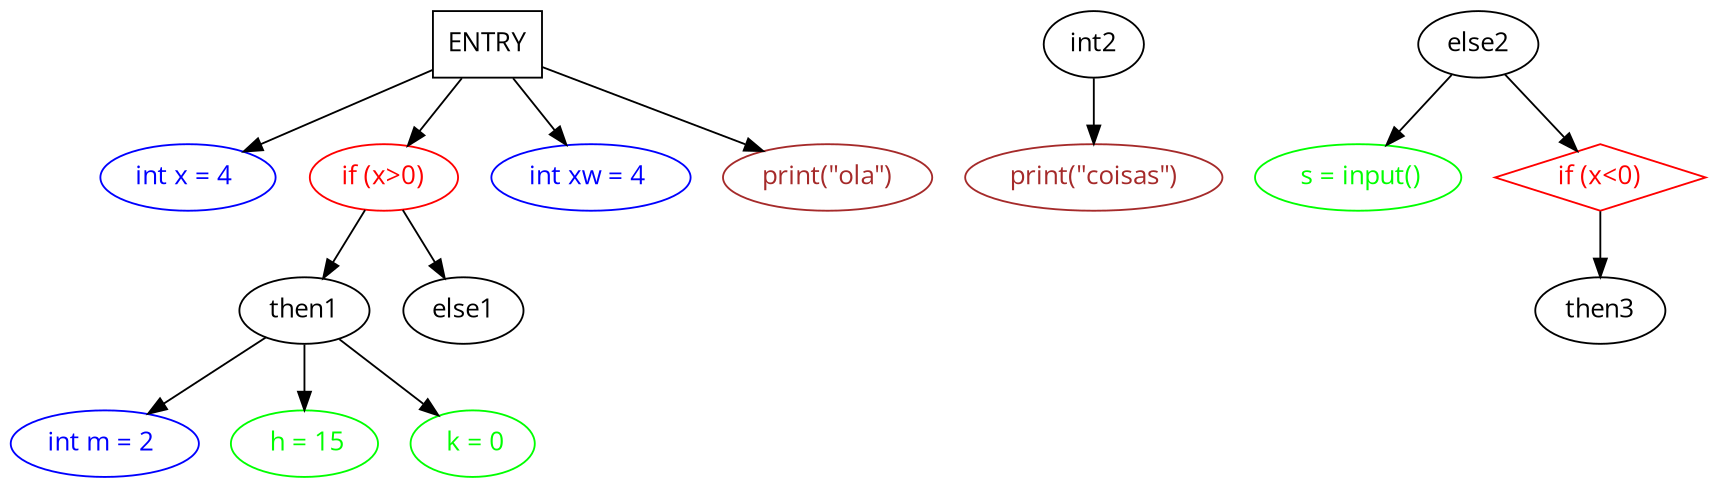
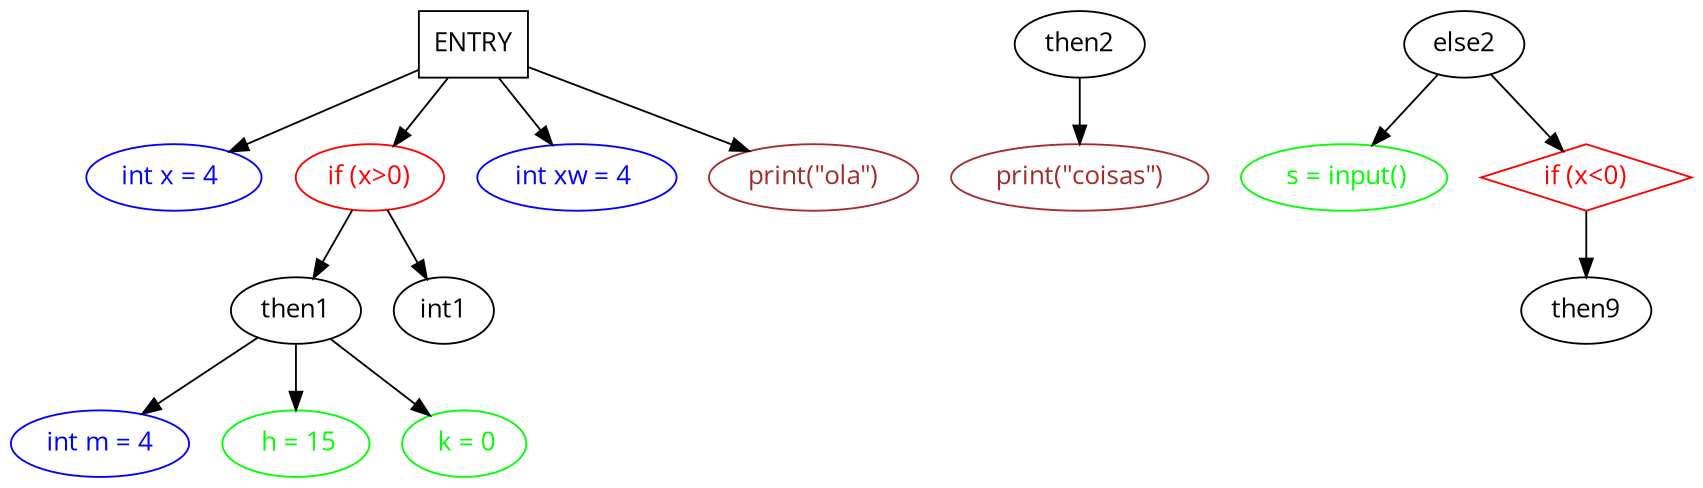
node "int2": label "int2" -> "then2"
node "else1": label "else1" -> "int1"
node "then3": label "then3" -> "then9"
node "int m = 2": label "int m = 2" -> "int m = 4"
